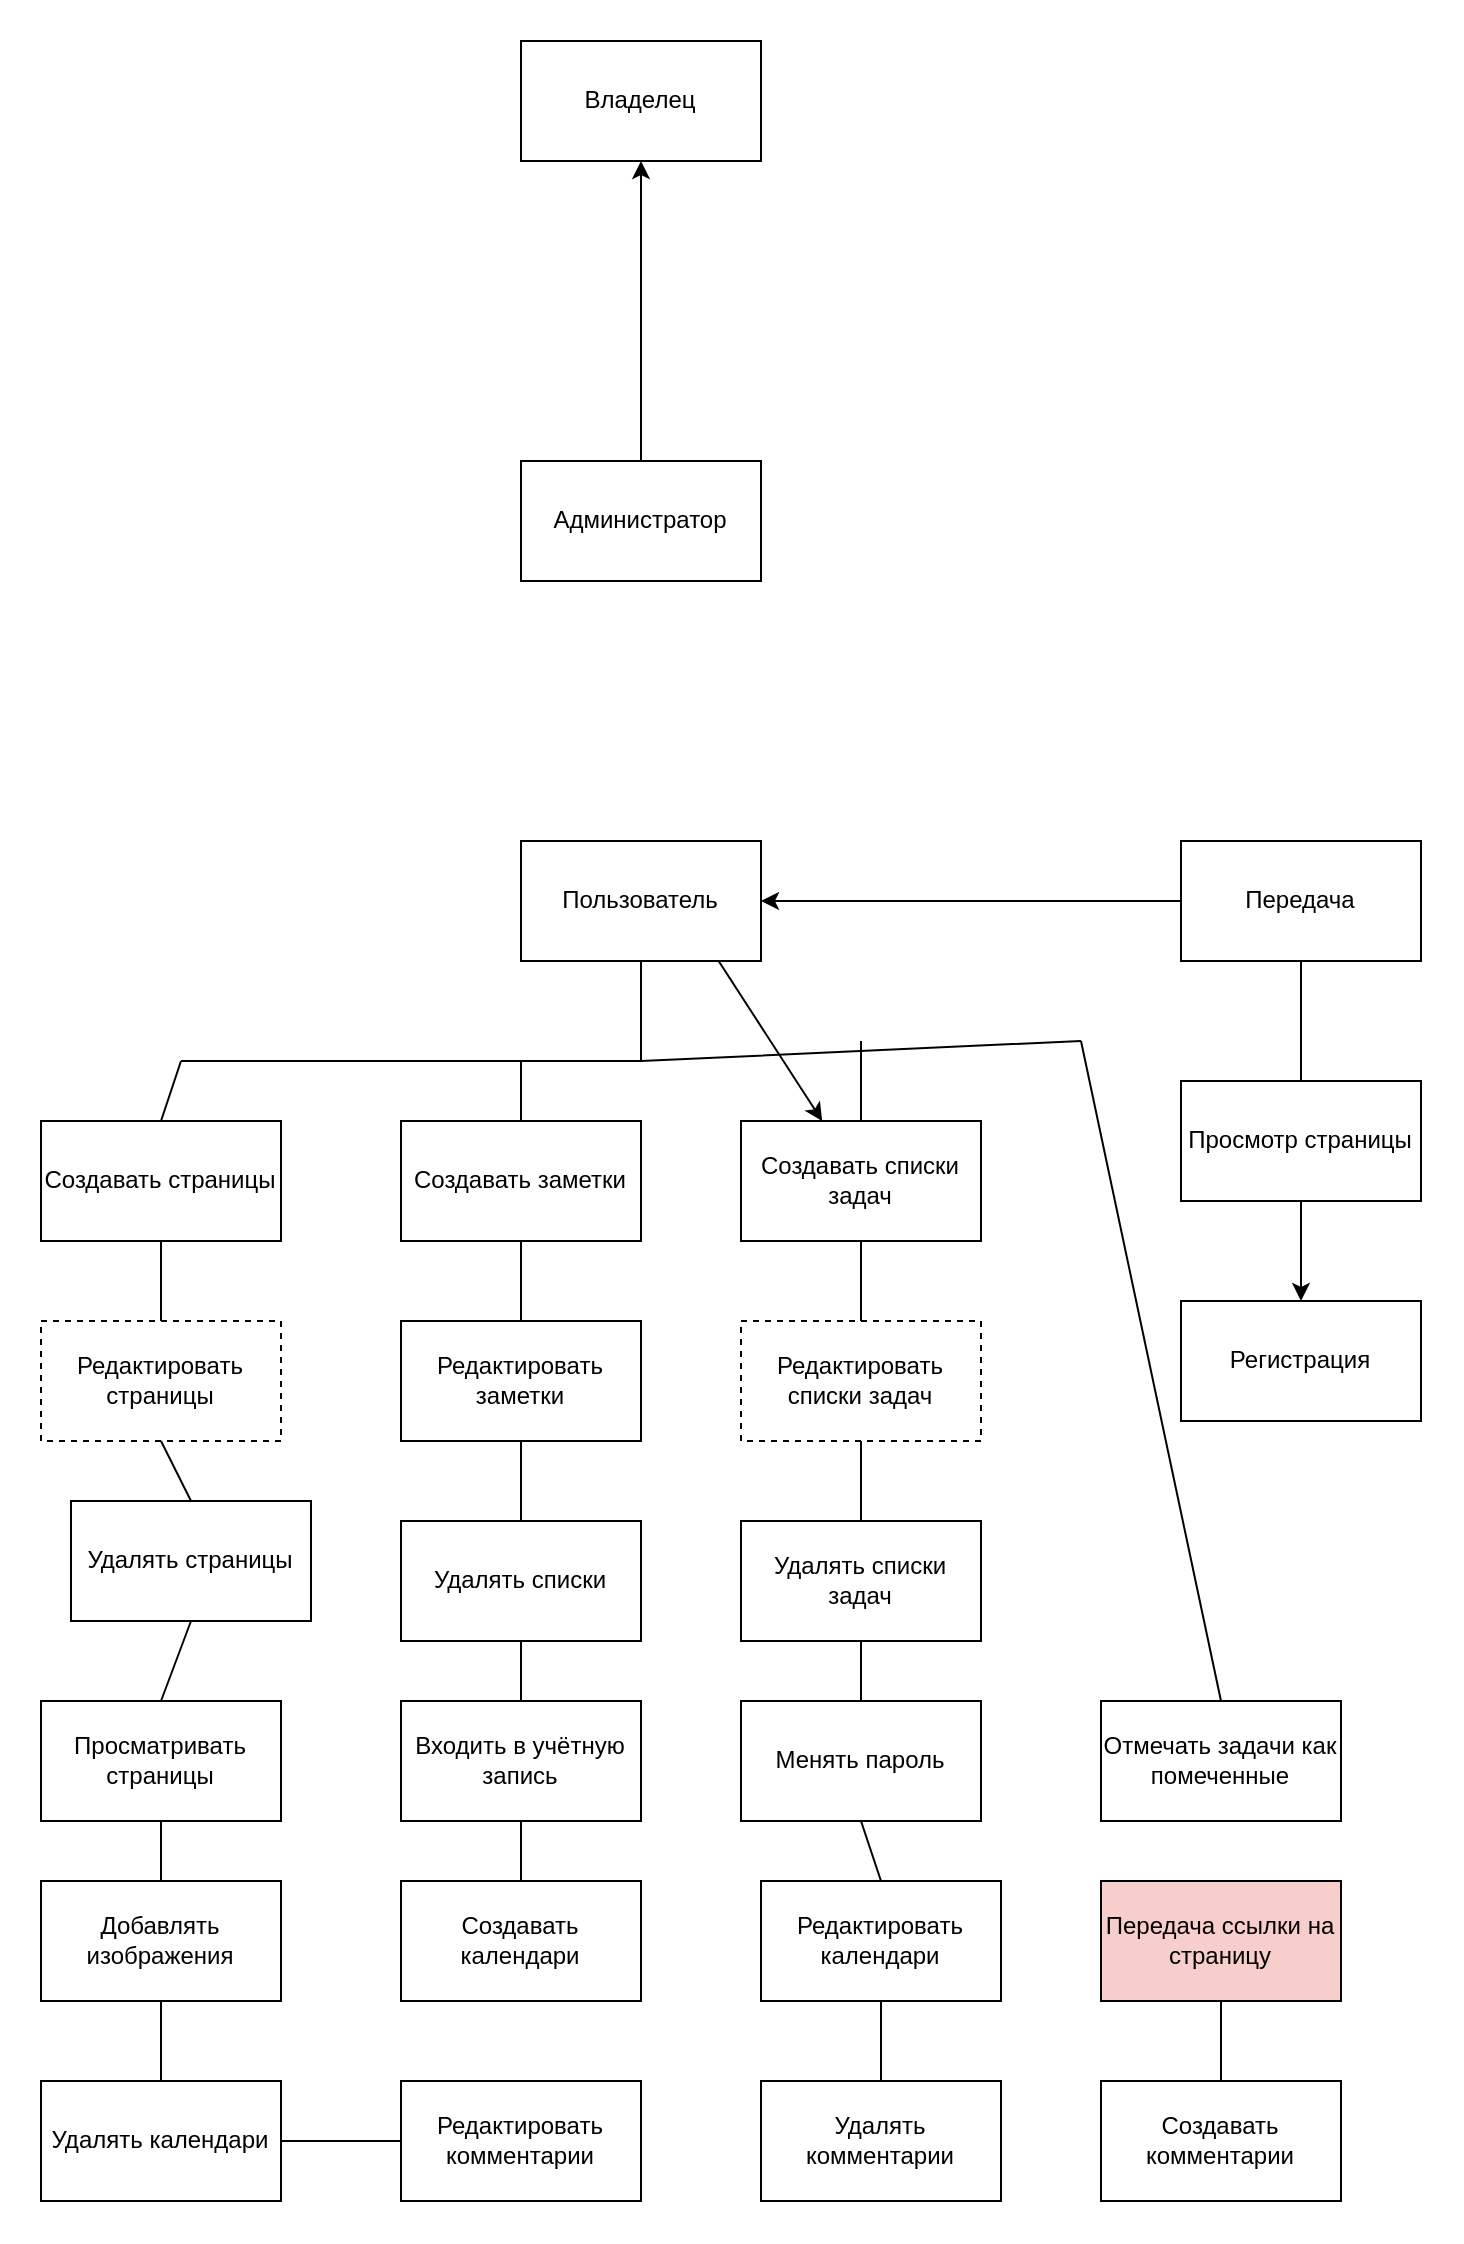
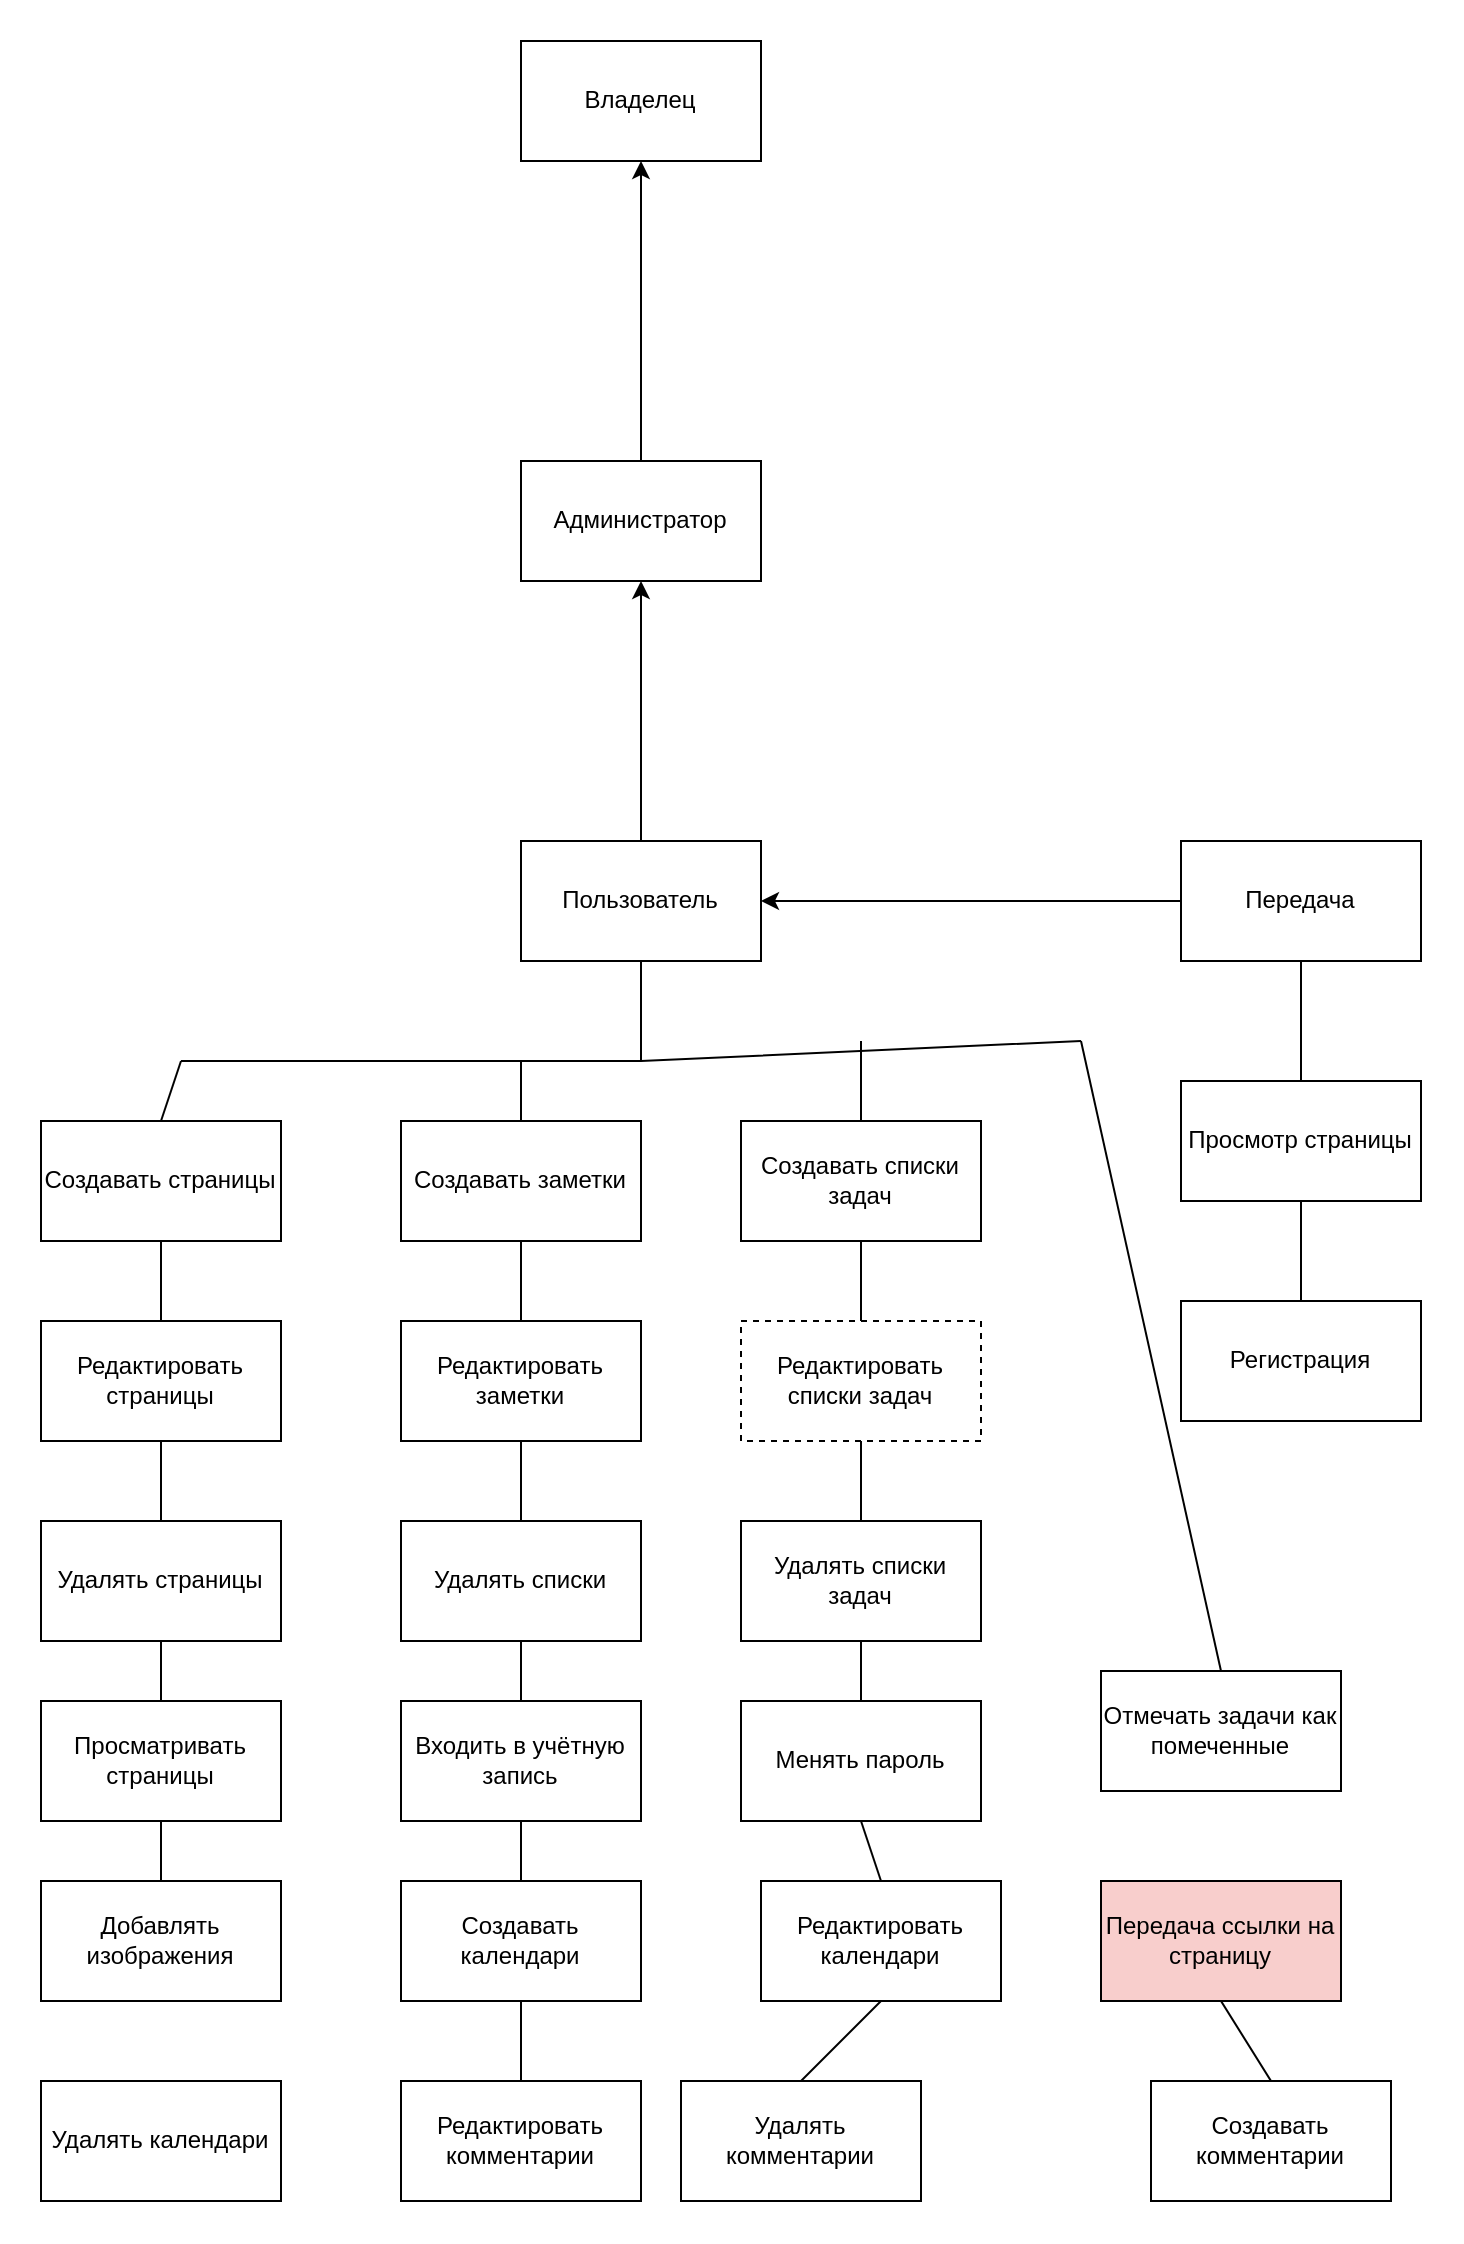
edge "Пользователь" -> "Создавать списки задач": now "Пользователь" -> "Администратор"
edge "Просмотр страницы" -> "Регистрация": arrowhead classic -> none
node "Редактировать страницы": style dashed -> solid
node "Удалять страницы": moved (191, 1561) -> (161, 1581)
node "Отмечать задачи как помеченные": moved (1221, 1761) -> (1221, 1731)
edge "Добавлять изображения" -- "Удалять календари": removed
edge "Удалять календари" -- "Редактировать комментарии": now "Создавать календари" -- "Редактировать комментарии"
node "Удалять комментарии": moved (881, 2141) -> (801, 2141)
node "Создавать комментарии": moved (1221, 2141) -> (1271, 2141)
